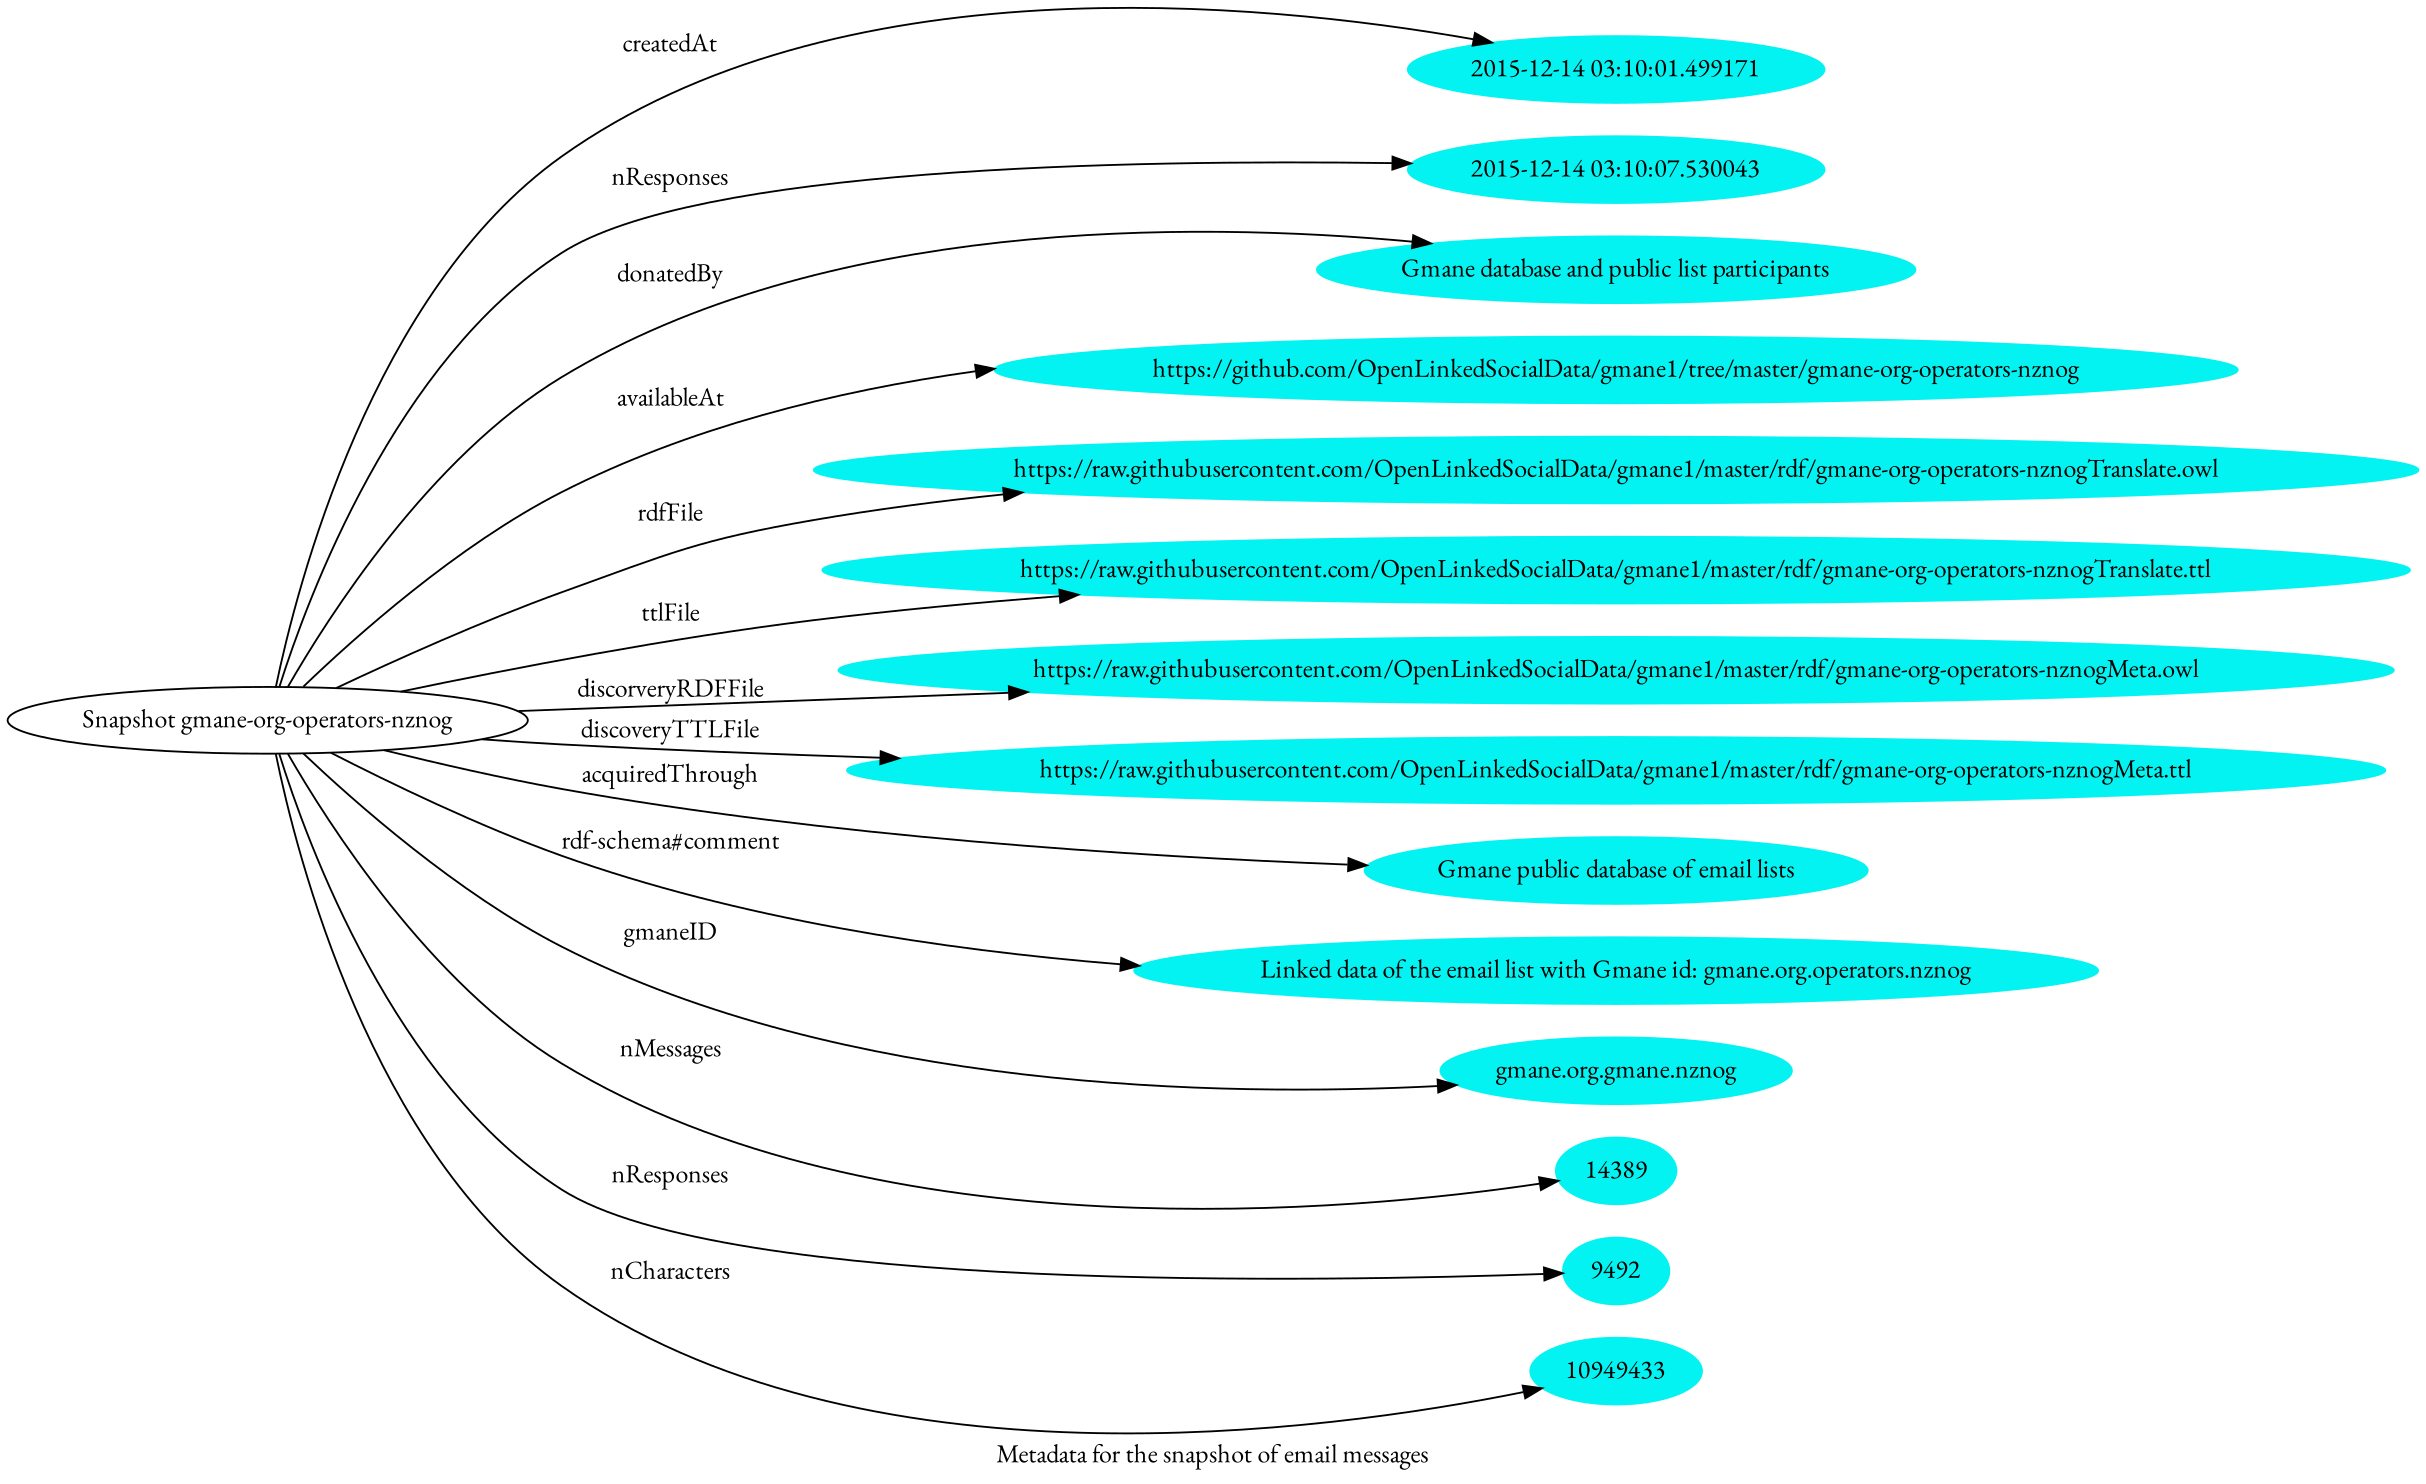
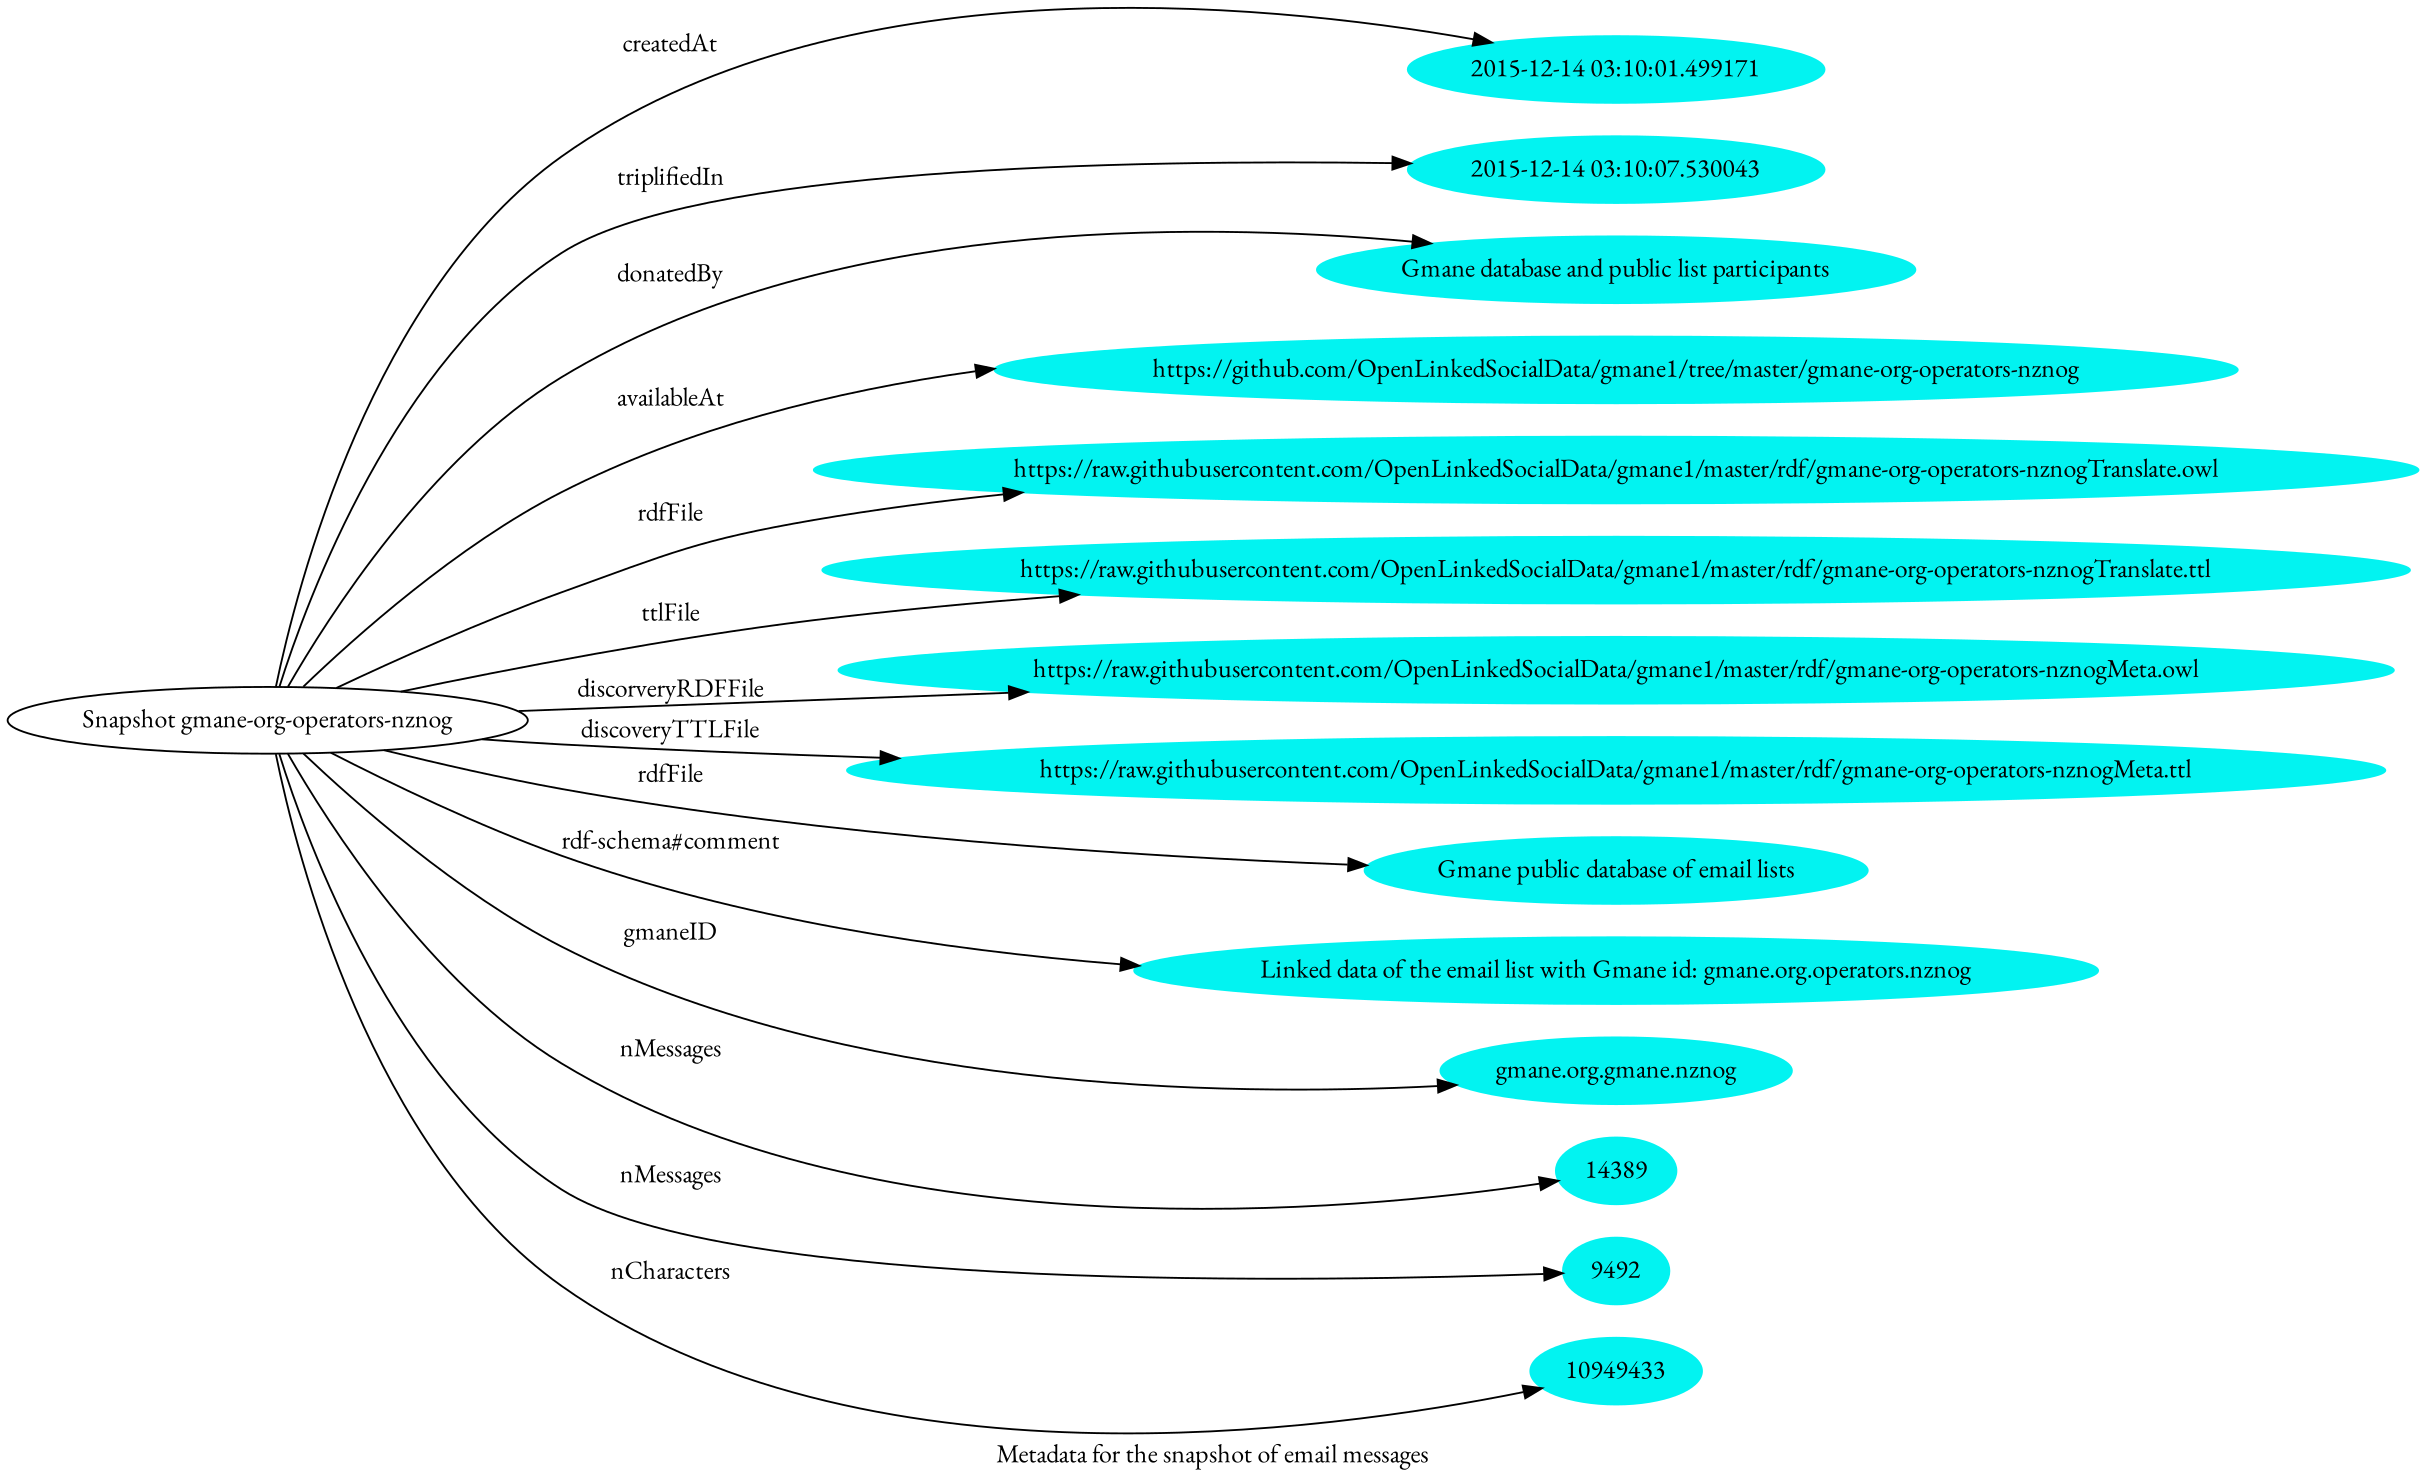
edge "Snapshot gmane-org-operators-nznog" -> "2015-12-14 03:10:07.530043": label "nResponses" -> "triplifiedIn"
edge "Snapshot gmane-org-operators-nznog" -> "Gmane public database of email lists": label "acquiredThrough" -> "rdfFile"
edge "Snapshot gmane-org-operators-nznog" -> "9492": label "nResponses" -> "nMessages"
